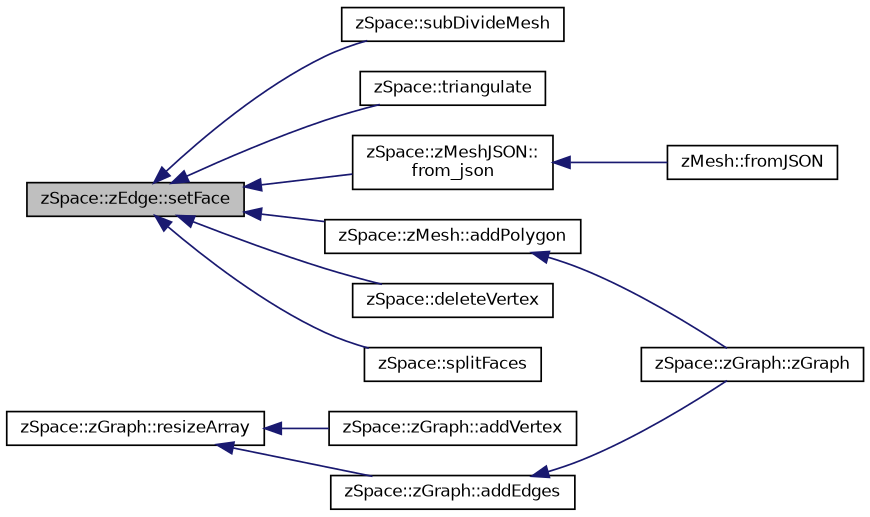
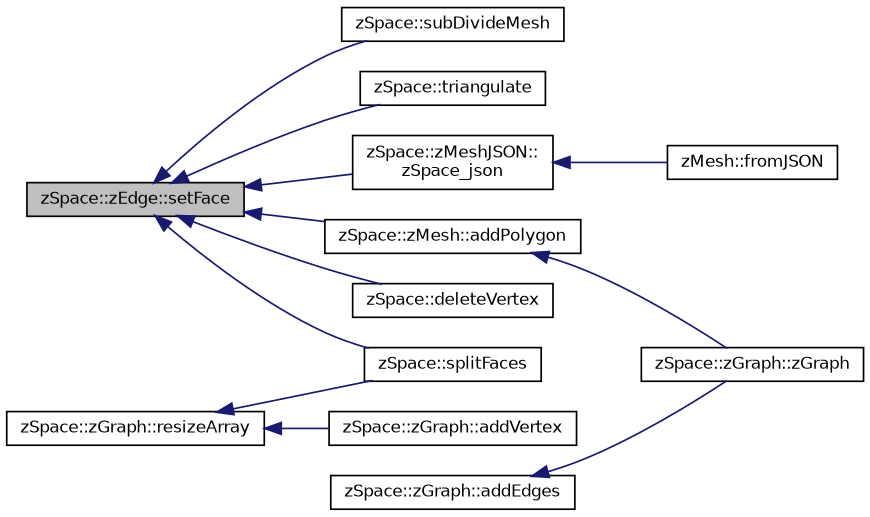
node "zSpace::zMeshJSON:: from_json": label "zSpace::zMeshJSON:: from_json" -> "zSpace::zMeshJSON:: zSpace_json"
edge "zSpace::zGraph::addEdges" -> "zSpace::zGraph::resizeArray": now "zSpace::splitFaces" -> "zSpace::zGraph::resizeArray"
